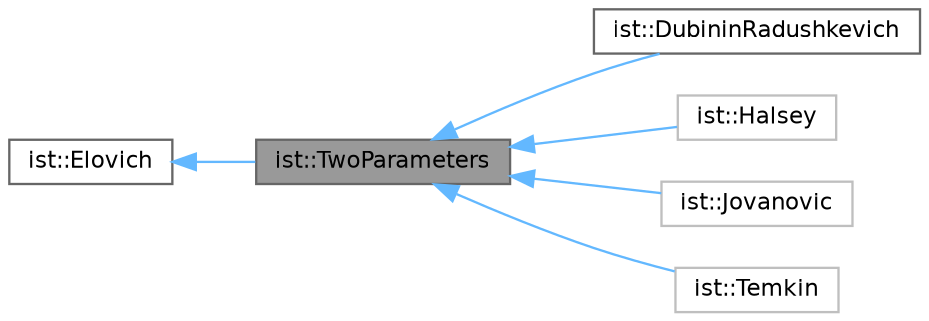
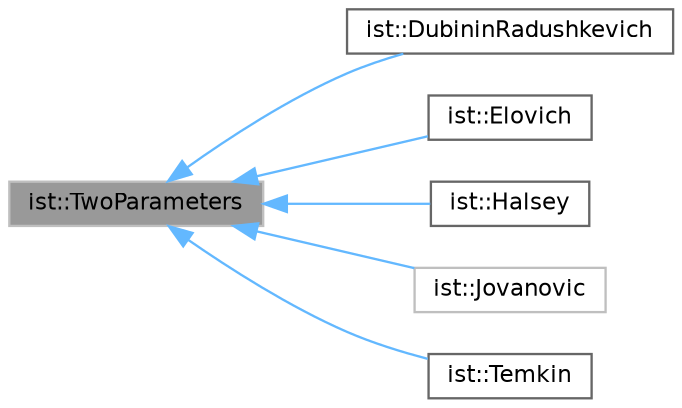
node "ist::Halsey": color grey75 -> gray40
edge "ist::TwoParameters" -> "ist::Elovich": reversed
node "ist::TwoParameters": color gray40 -> grey75
node "ist::Temkin": color grey75 -> gray40
